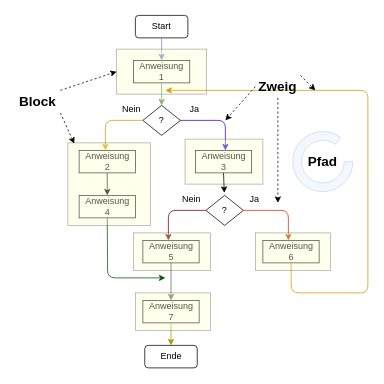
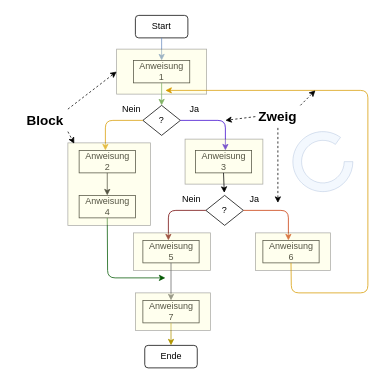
node "Zweig": moved (278, 87) -> (278, 117)
node "Block": moved (38, 102) -> (45, 120)
node "Pfad": removed
